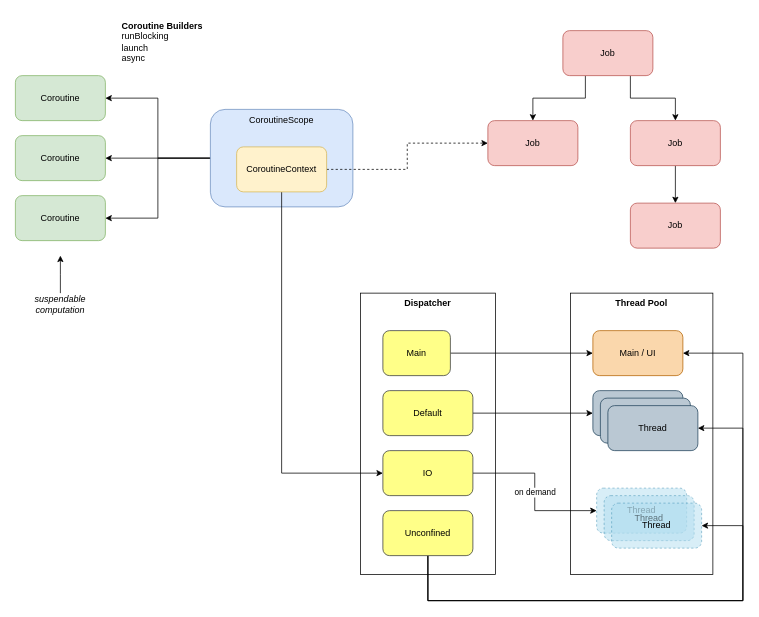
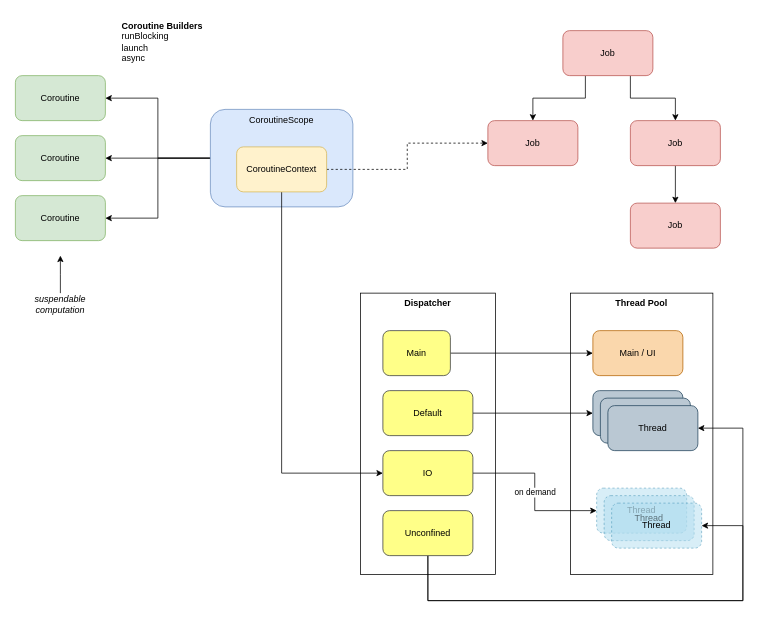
edge "Unconfined" -> "Main / UI": removed
